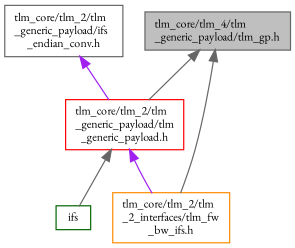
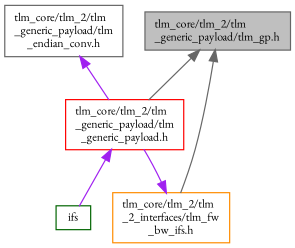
node "tlm_core/tlm_2/tlm _generic_payload/ifs _endian_conv.h": label "tlm_core/tlm_2/tlm _generic_payload/ifs _endian_conv.h" -> "tlm_core/tlm_2/tlm _generic_payload/tlm _endian_conv.h"
node "tlm_core/tlm_4/tlm _generic_payload/tlm_gp.h": label "tlm_core/tlm_4/tlm _generic_payload/tlm_gp.h" -> "tlm_core/tlm_2/tlm _generic_payload/tlm_gp.h"
edge "tlm_core/tlm_2/tlm _2_interfaces/tlm_fw _bw_ifs.h" -> "tlm_core/tlm_2/tlm _generic_payload/tlm _generic_payload.h": reversed
edge "ifs" -> "tlm_core/tlm_2/tlm _generic_payload/tlm _generic_payload.h": color gray40 -> purple
